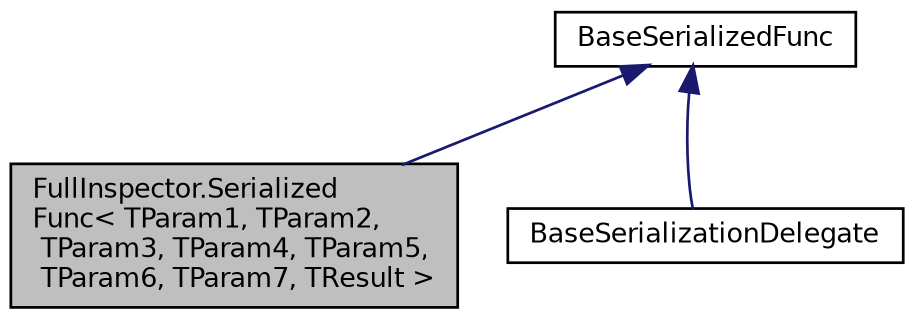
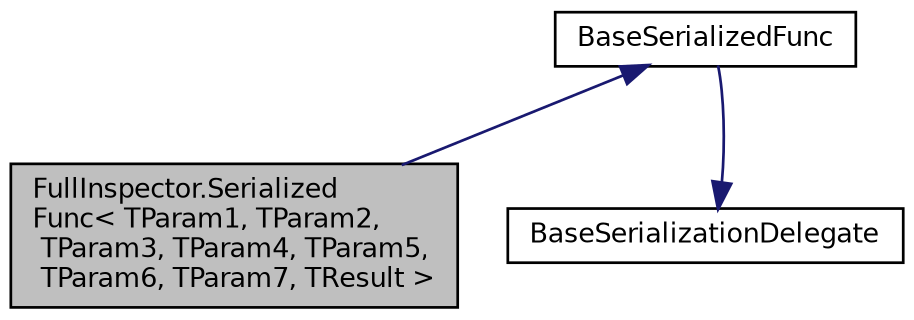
edge "BaseSerializationDelegate" -> "BaseSerializedFunc": reversed
